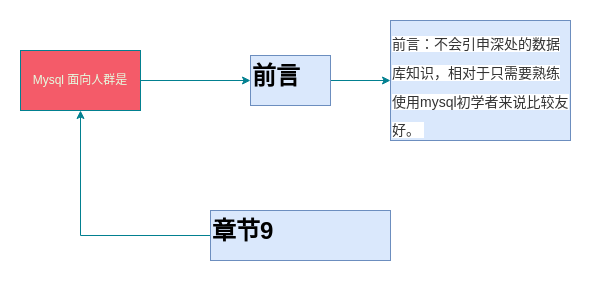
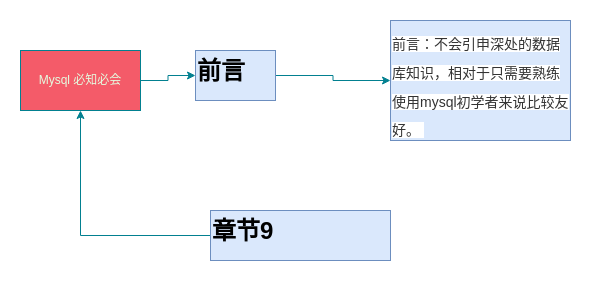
node "Mysql 面向人群是": label "Mysql 面向人群是" -> "Mysql 必知必会"
node "前言": moved (291, 81) -> (236, 76)
